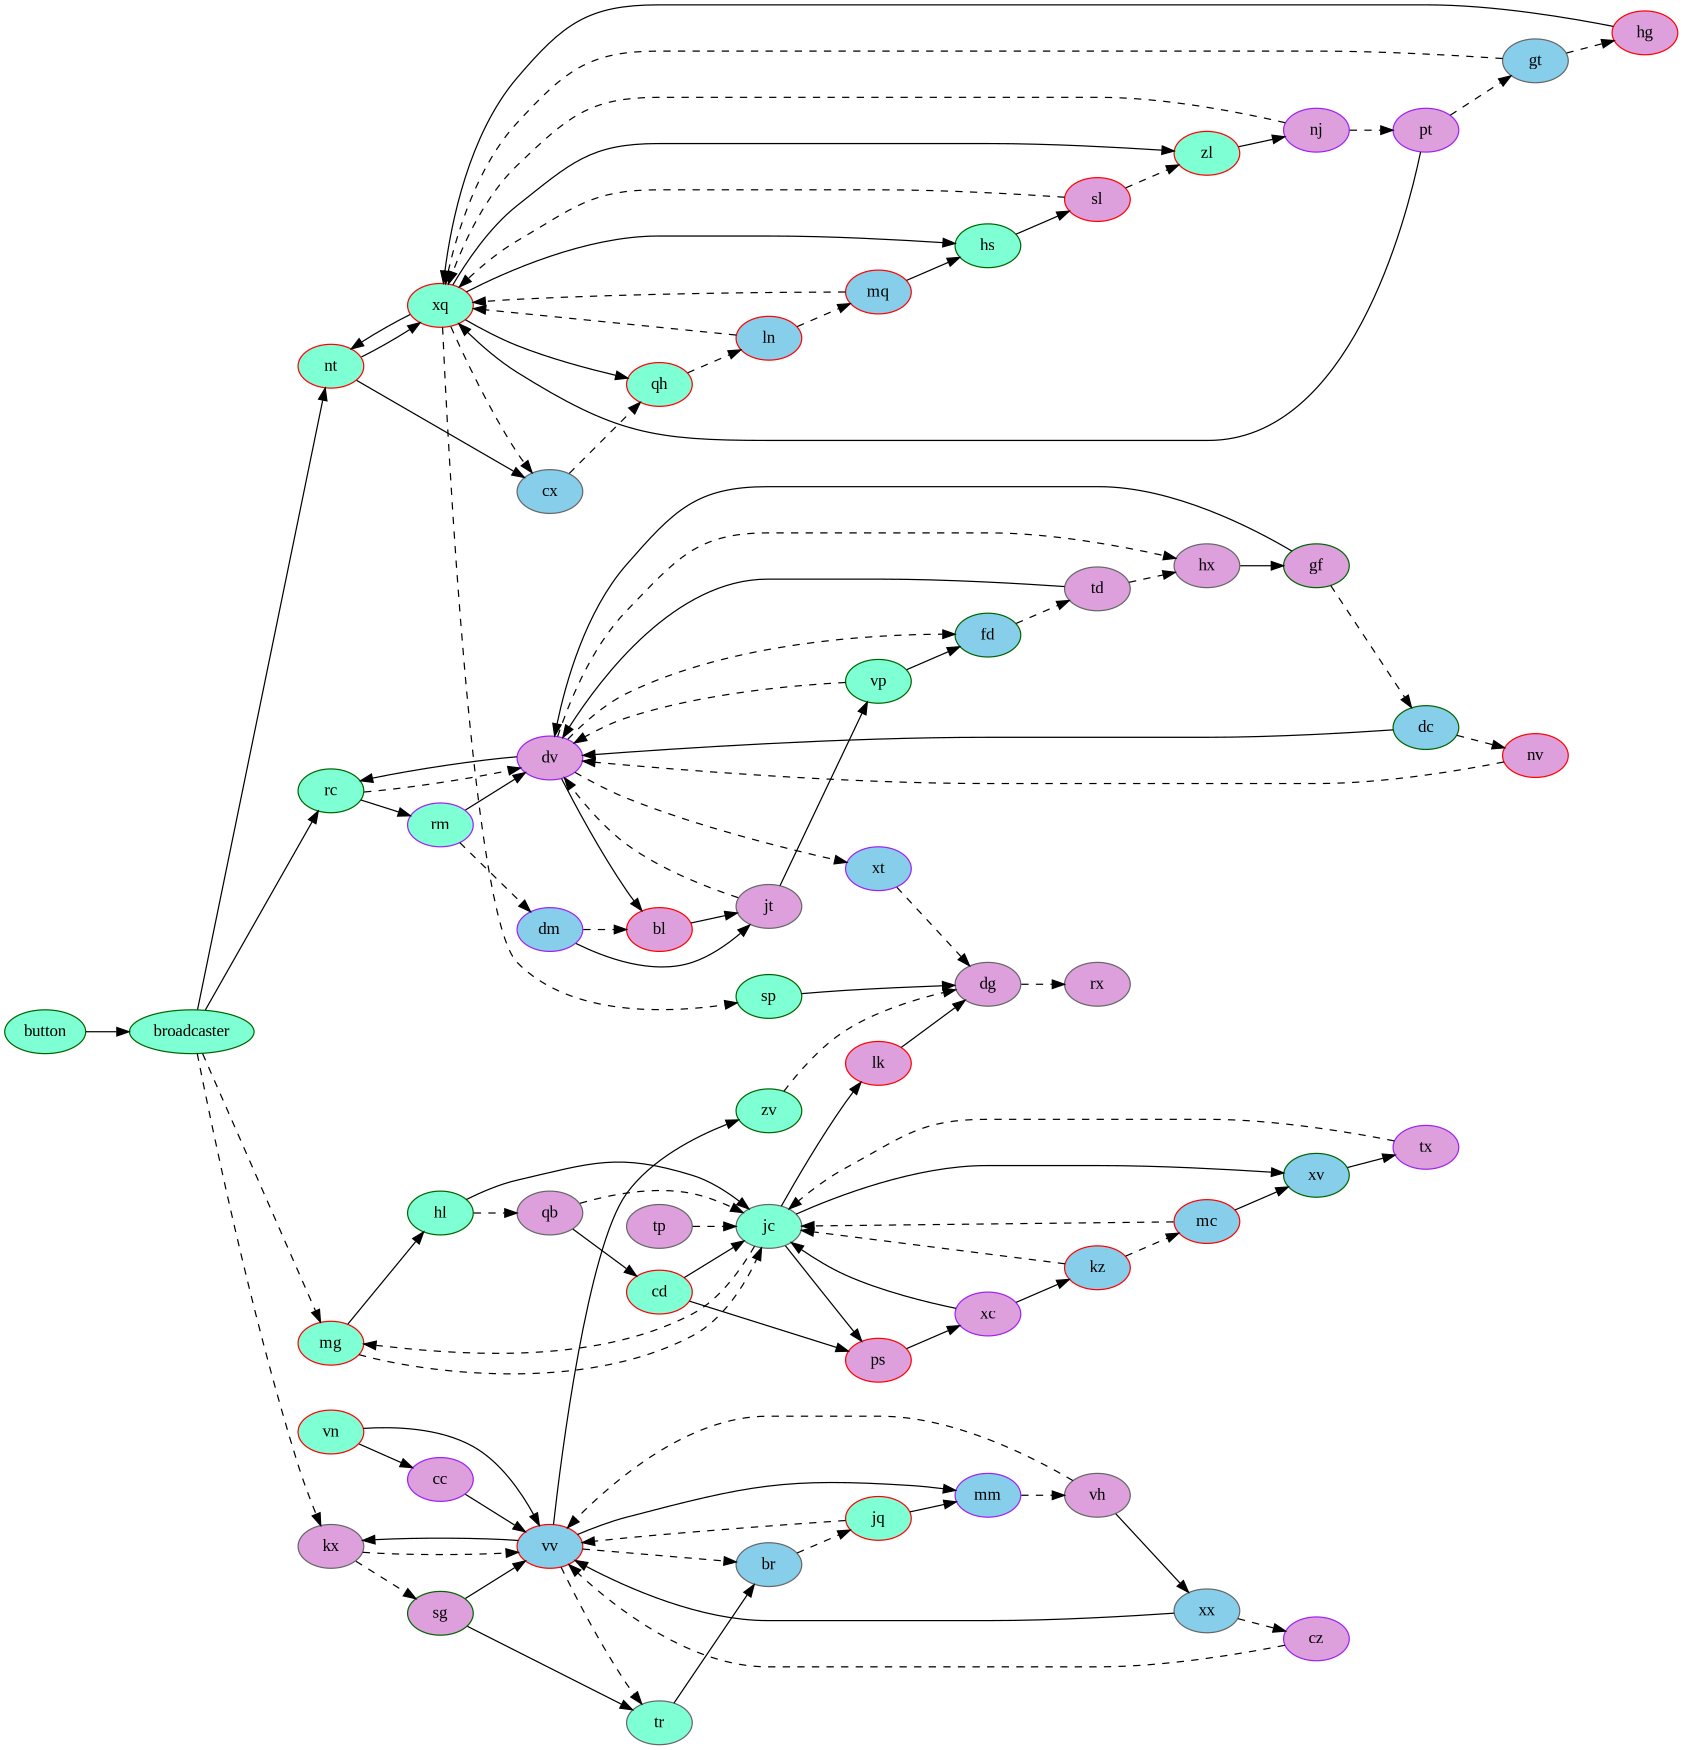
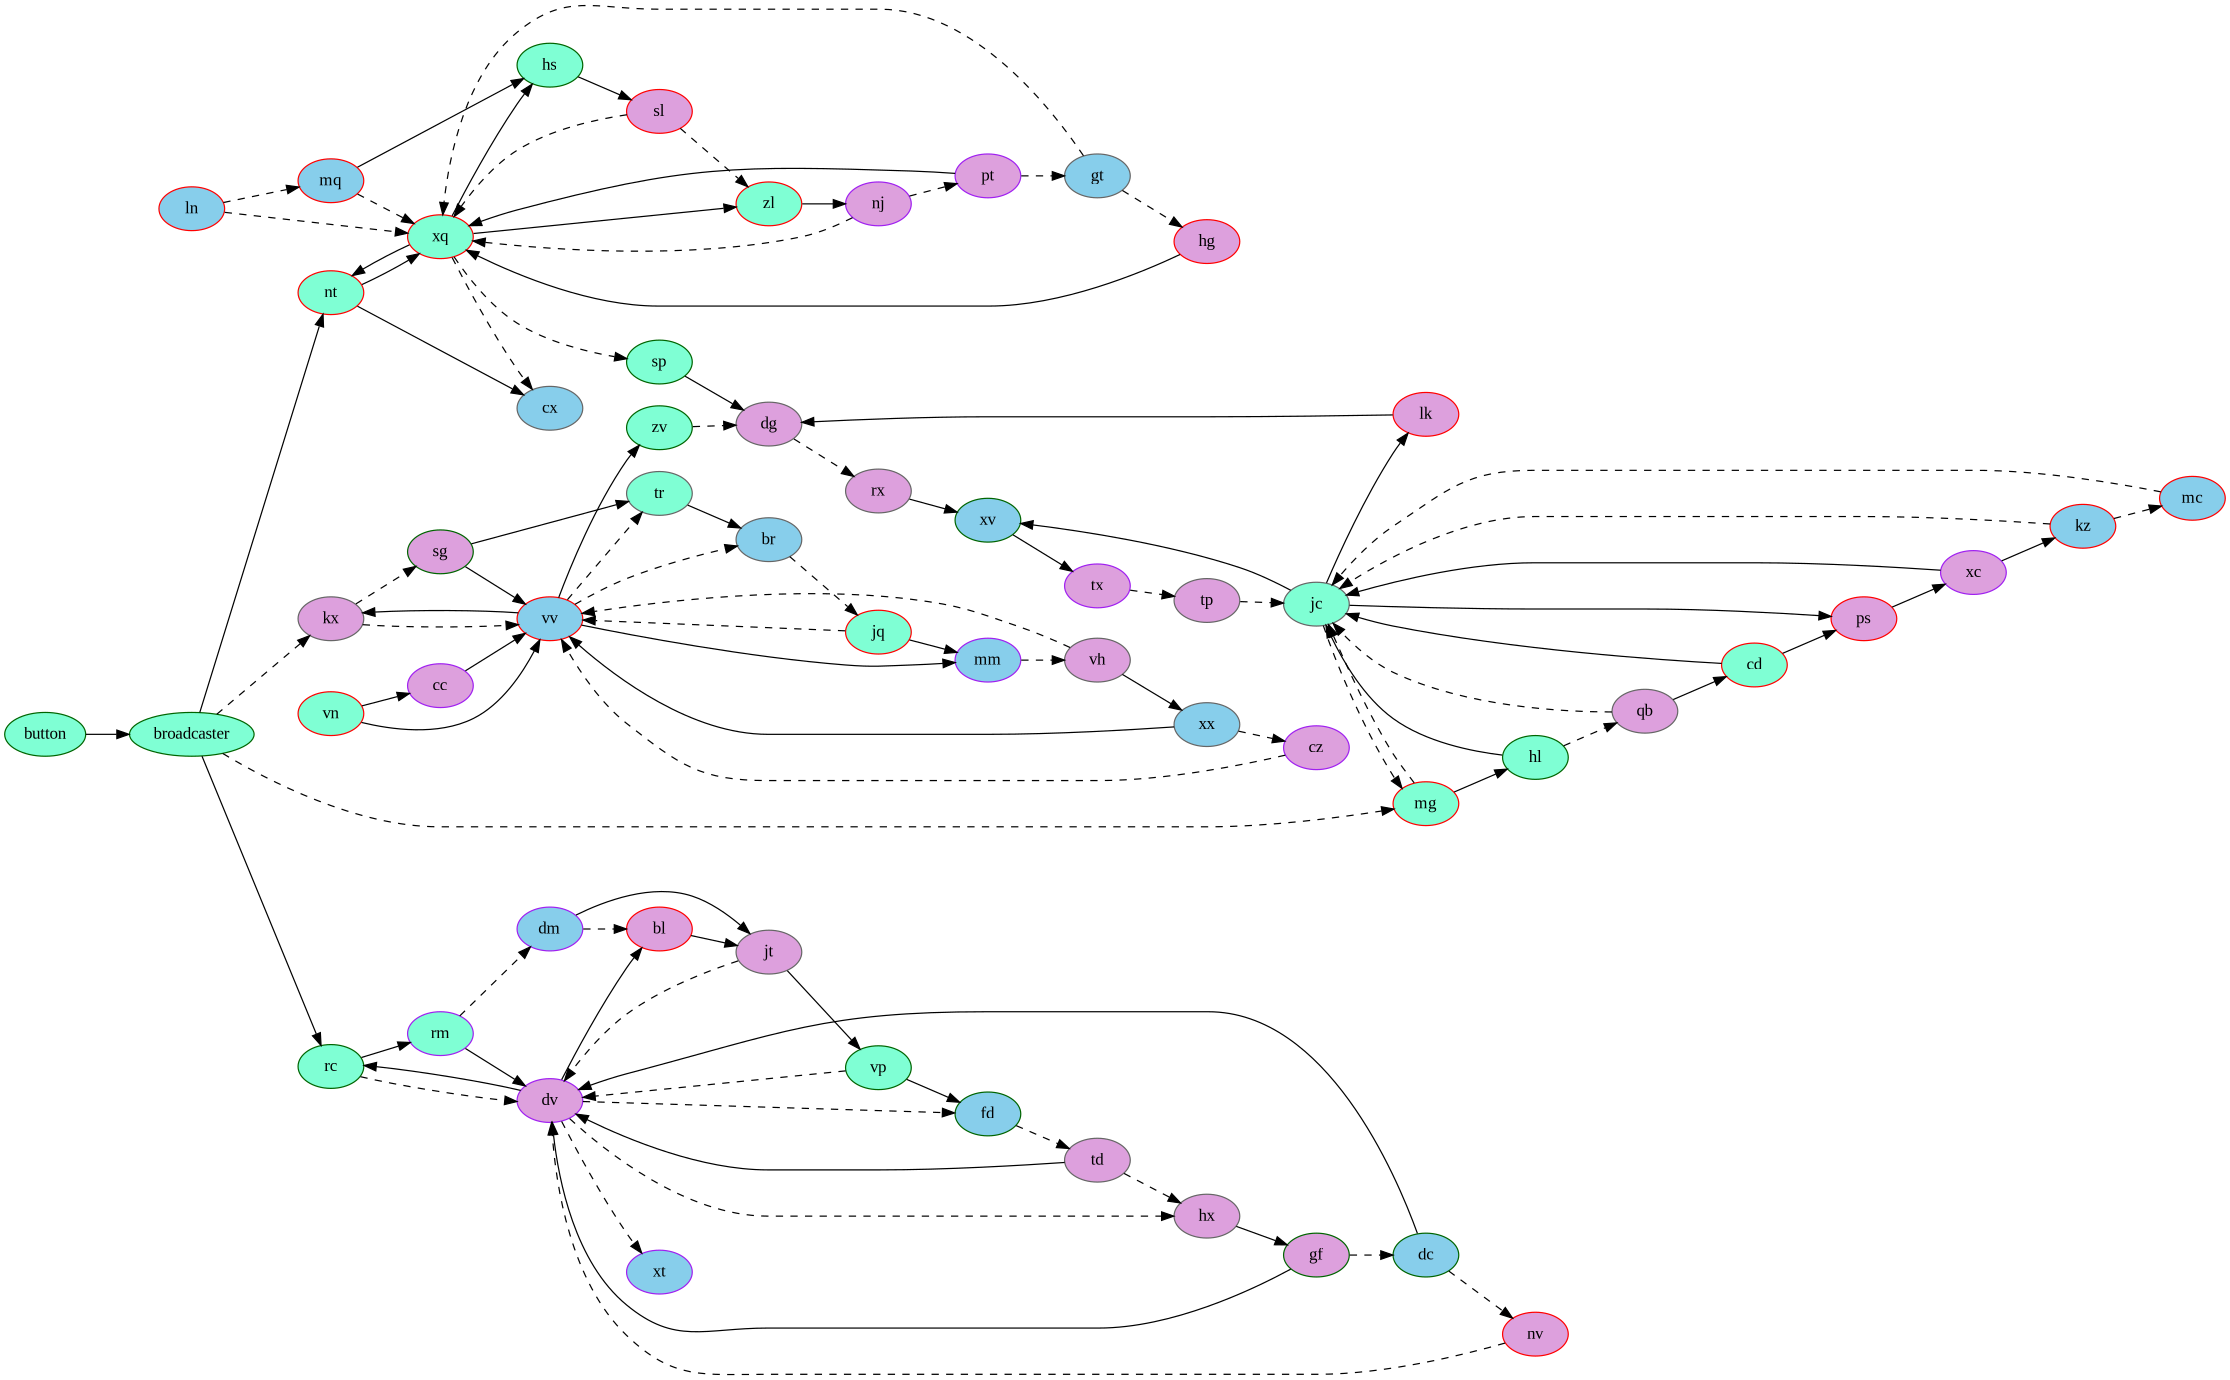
node "qh": removed
edge "xt" -> "dg": removed
edge "tx" -> "jc": now "tx" -> "tp"
edge "mc" -> "xv": now "rx" -> "xv"
